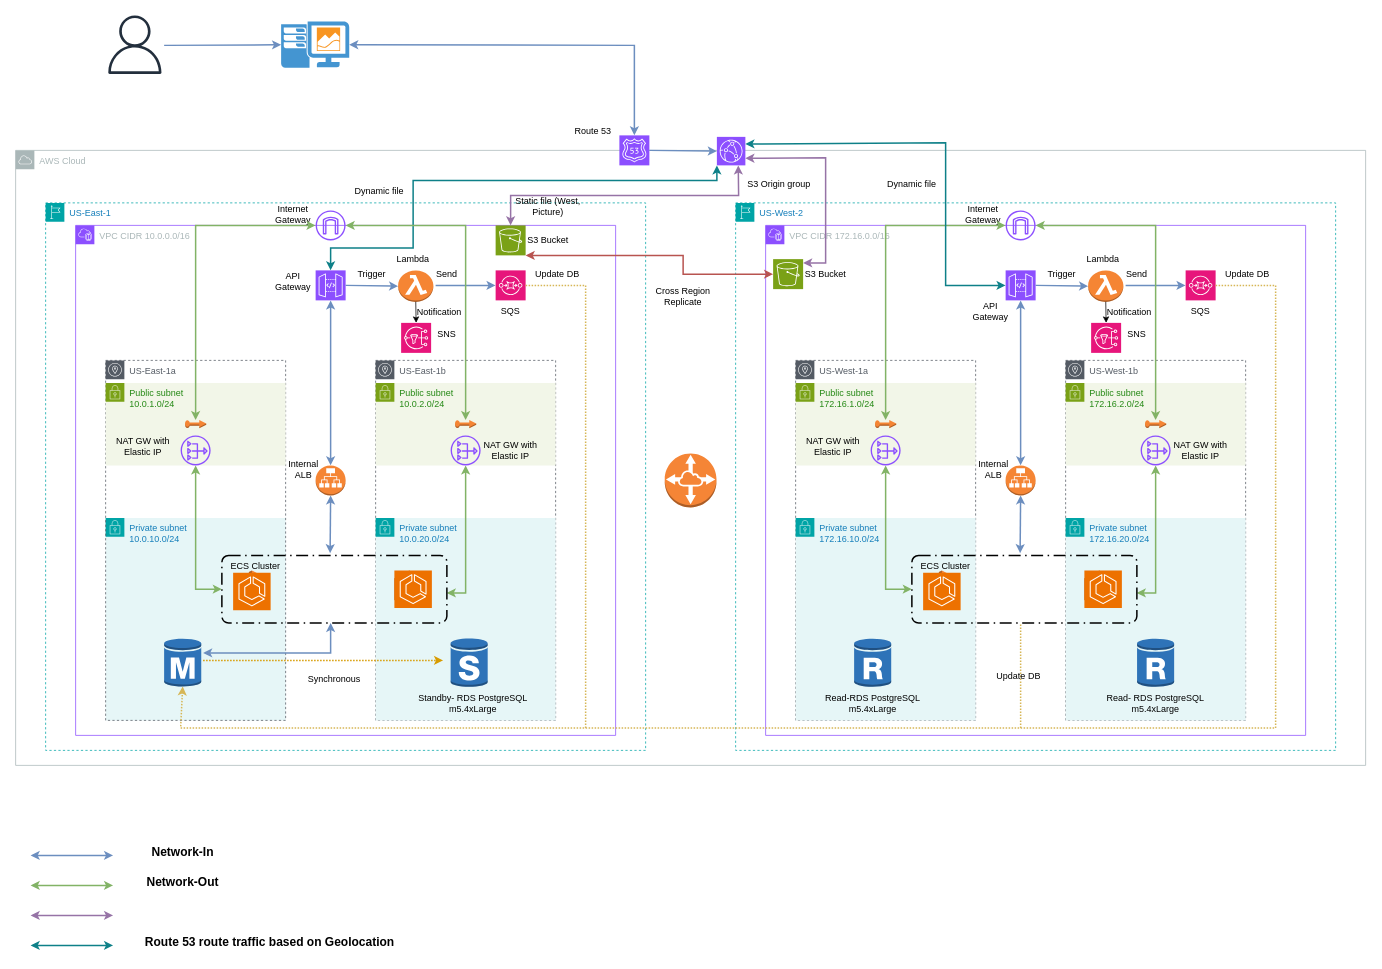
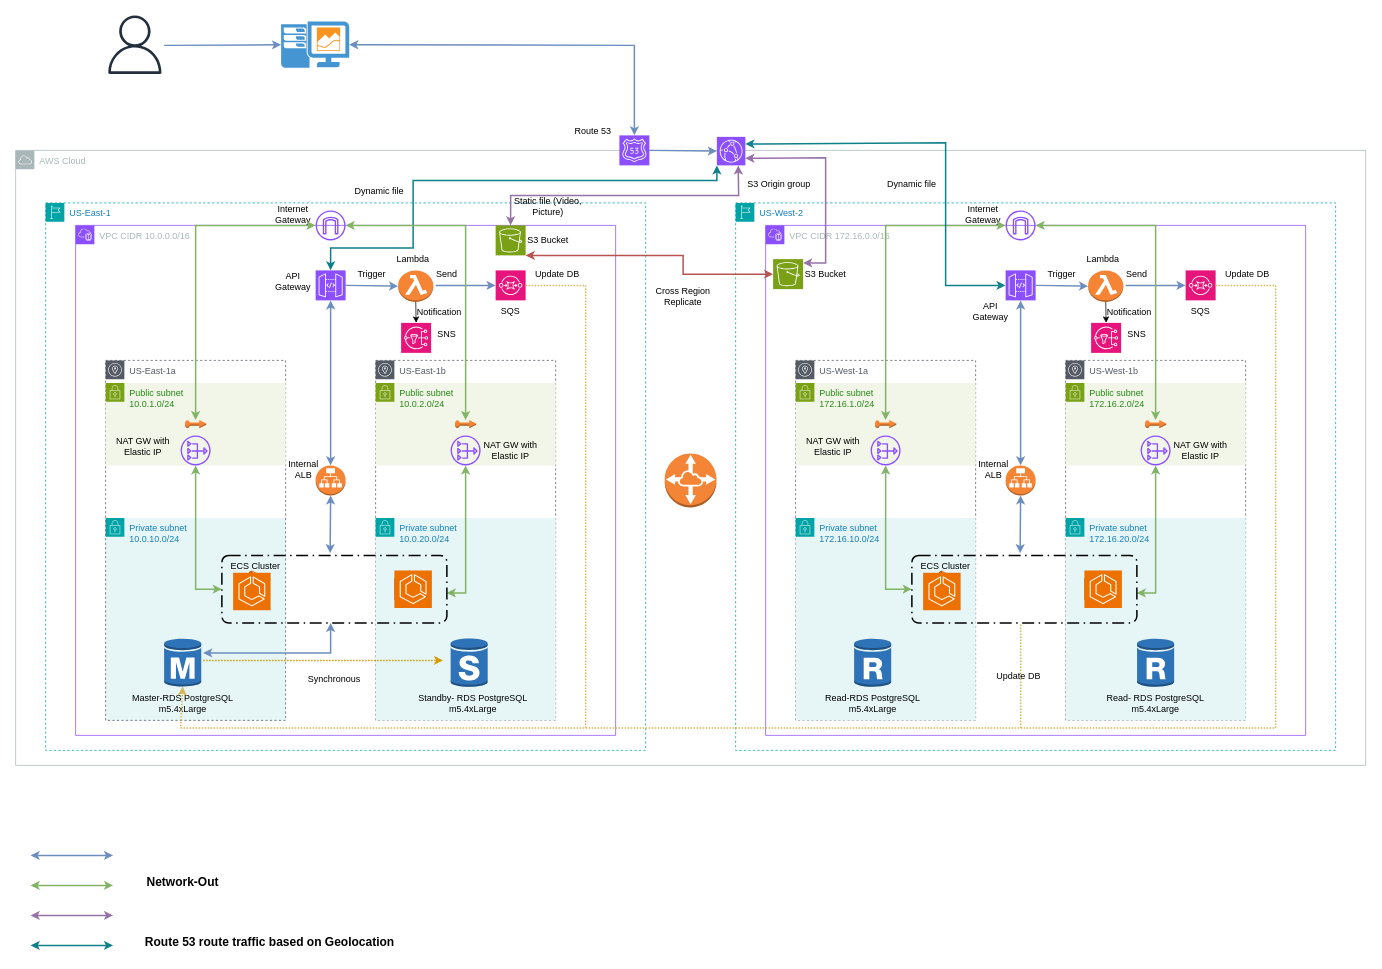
node "Static file (West, Picture)": label "Static file (West, Picture)" -> "Static file (Video, Picture)"
node "Master-RDS PostgreSQL m5.4xLarge": added
node "Network-In": removed
